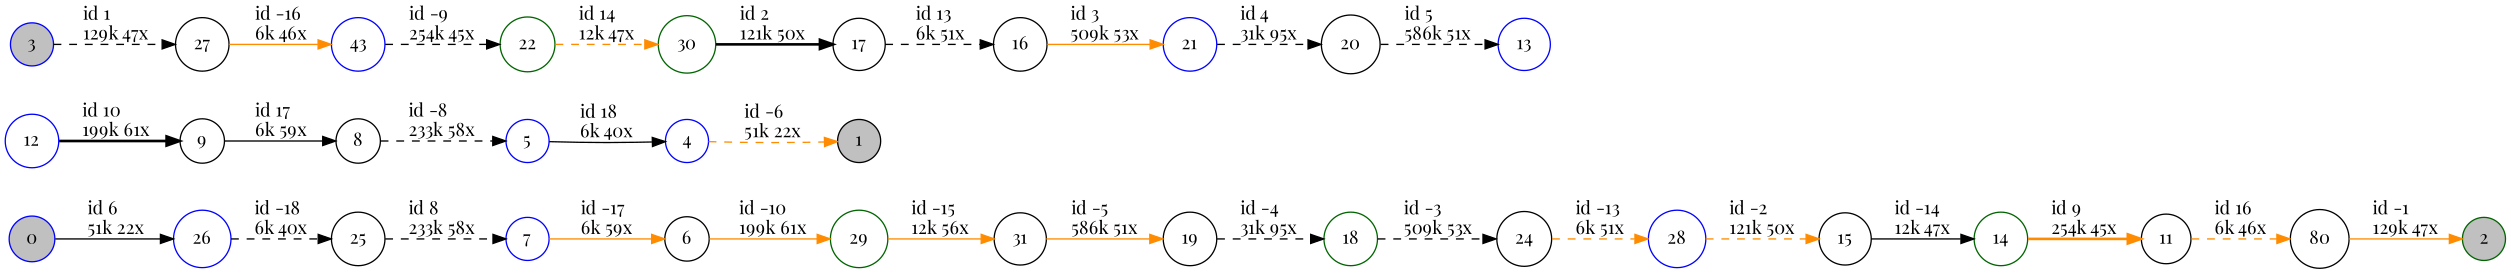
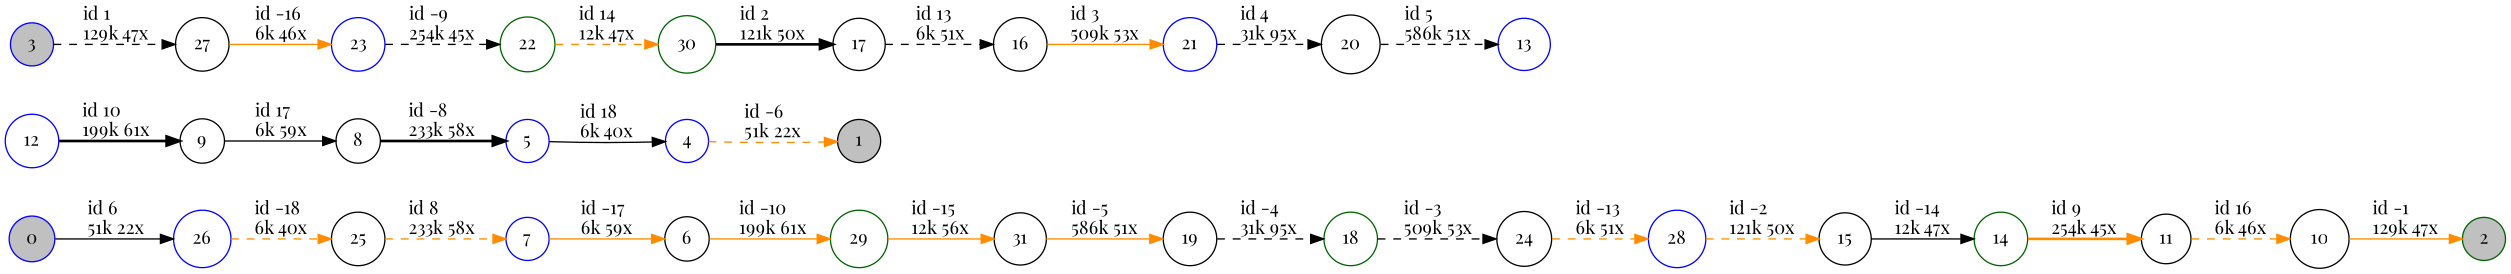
node "43": label "43" -> "23"
edge "8" -> "5": style dashed -> bold
edge "26" -> "25": color black -> darkorange
edge "25" -> "7": color black -> darkorange
node "80": label "80" -> "10"
